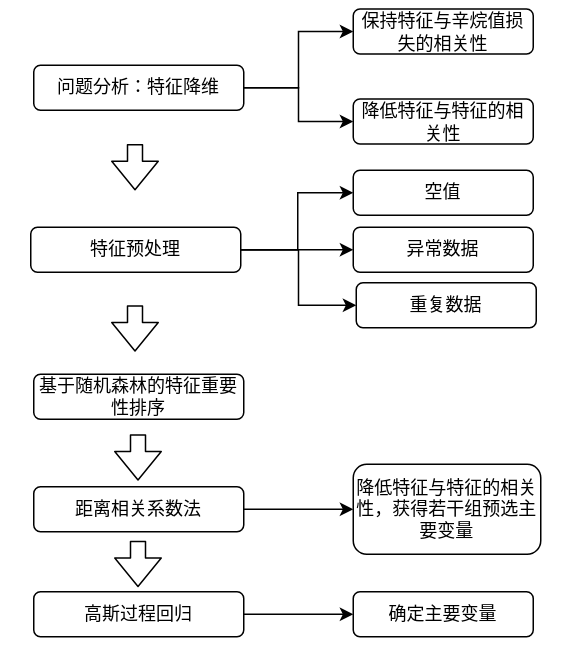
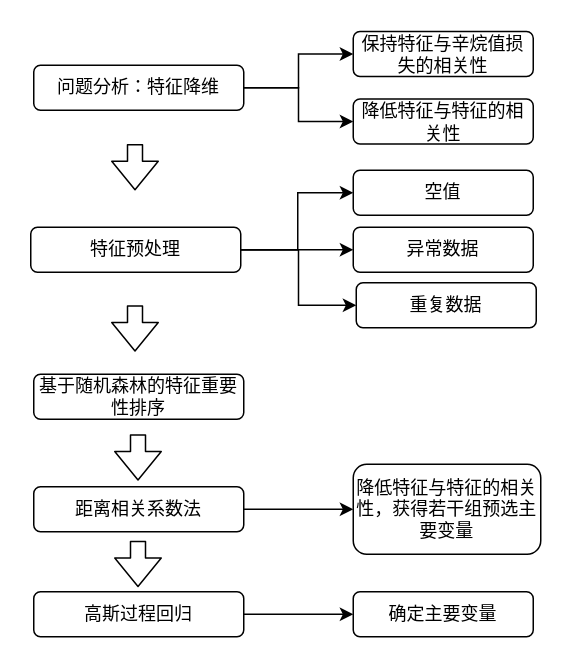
node "保持特征与辛烷值损失的相关性": moved (443, 32) -> (443, 54)
